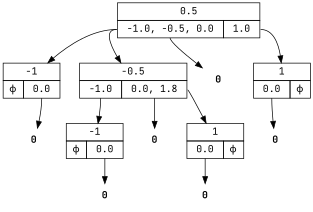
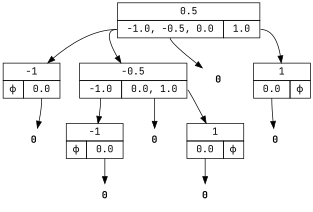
node "-0.5": text "0.0, 1.8" -> "0.0, 1.0"
